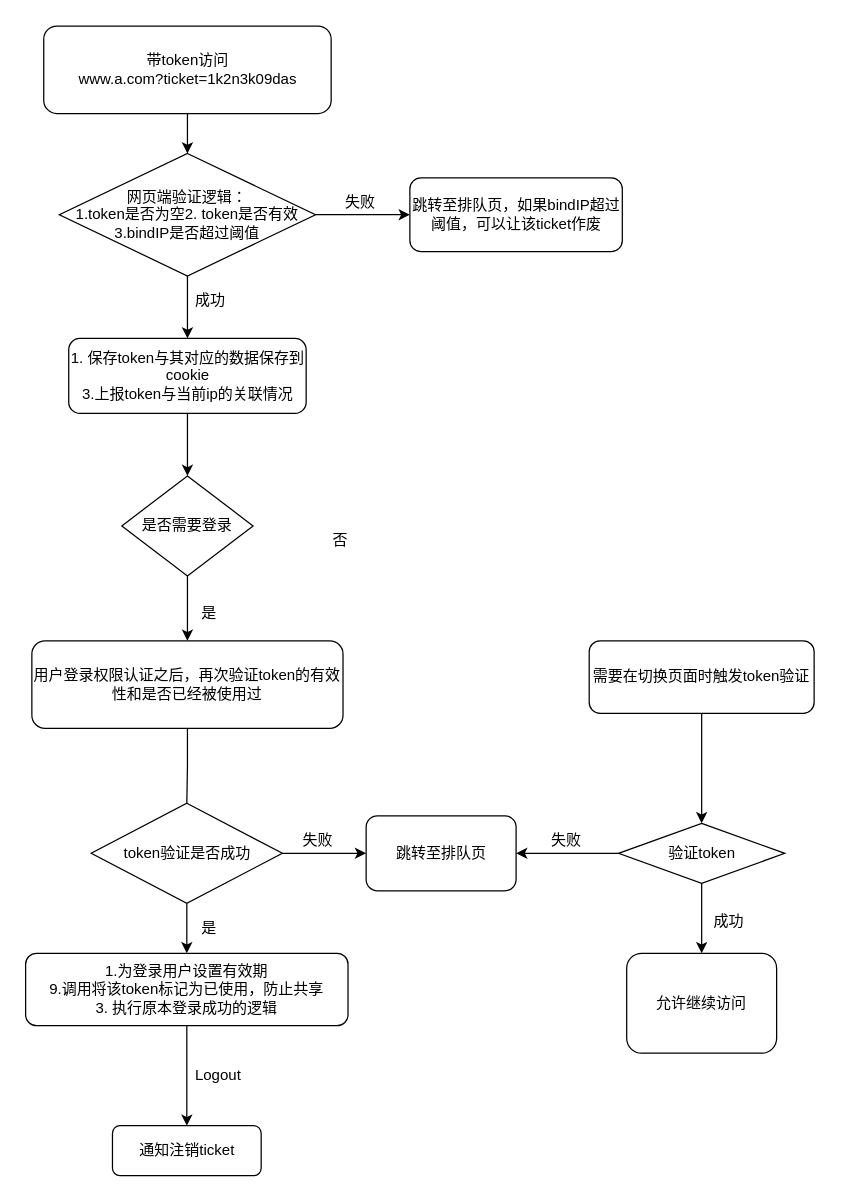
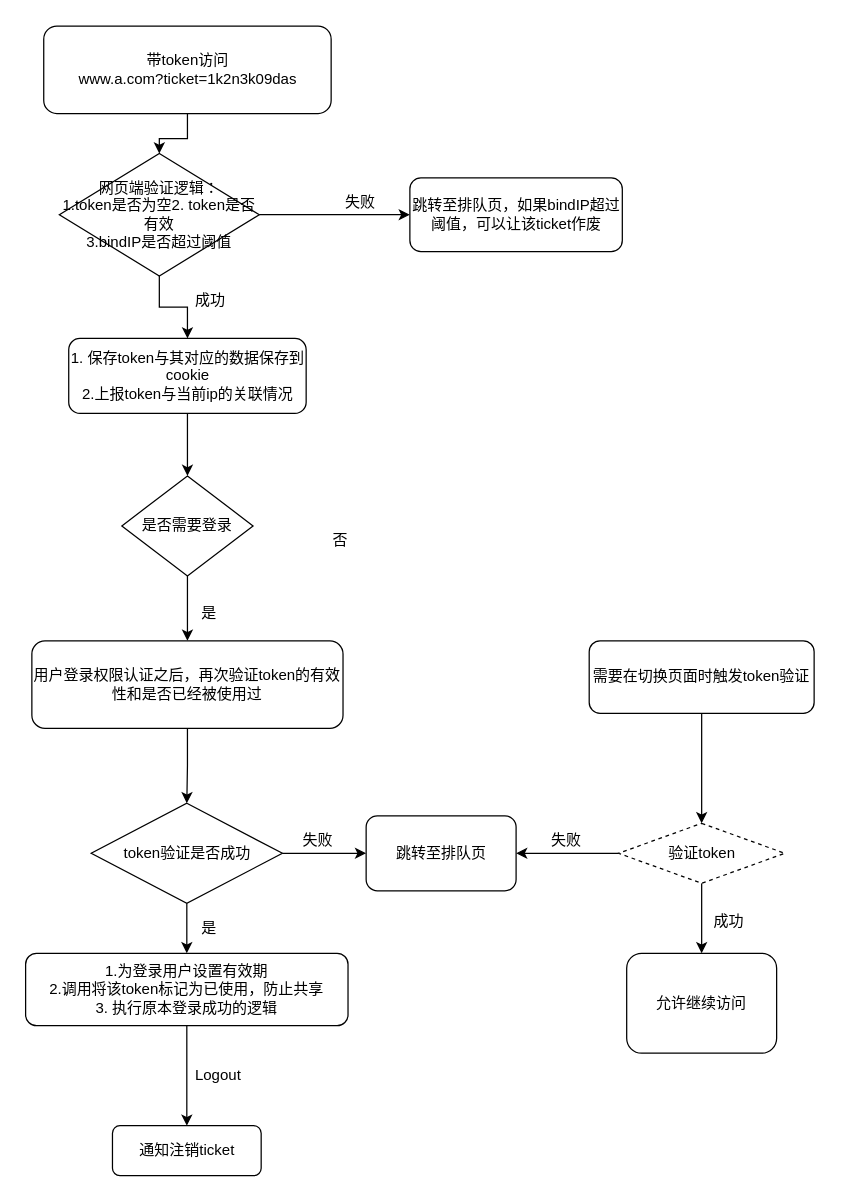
node "网页端验证逻辑： 1.token是否为空2. token是否有效 3.bindIP是否超过阈值": size 256x123 -> 200x123
node "1. 保存token与其对应的数据保存到cookie 3.上报token与当前ip的关联情况": label "1. 保存token与其对应的数据保存到cookie 3.上报token与当前ip的关联情况" -> "1. 保存token与其对应的数据保存到cookie 2.上报token与当前ip的关联情况"
edge "用户登录权限认证之后，再次验证token的有效性和是否已经被使用过" -- "token验证是否成功": arrowhead none -> classic
node "验证token": style solid -> dashed
node "1.为登录用户设置有效期 9.调用将该token标记为已使用，防止共享 3. 执行原本登录成功的逻辑": label "1.为登录用户设置有效期 9.调用将该token标记为已使用，防止共享 3. 执行原本登录成功的逻辑" -> "1.为登录用户设置有效期 2.调用将该token标记为已使用，防止共享 3. 执行原本登录成功的逻辑"
